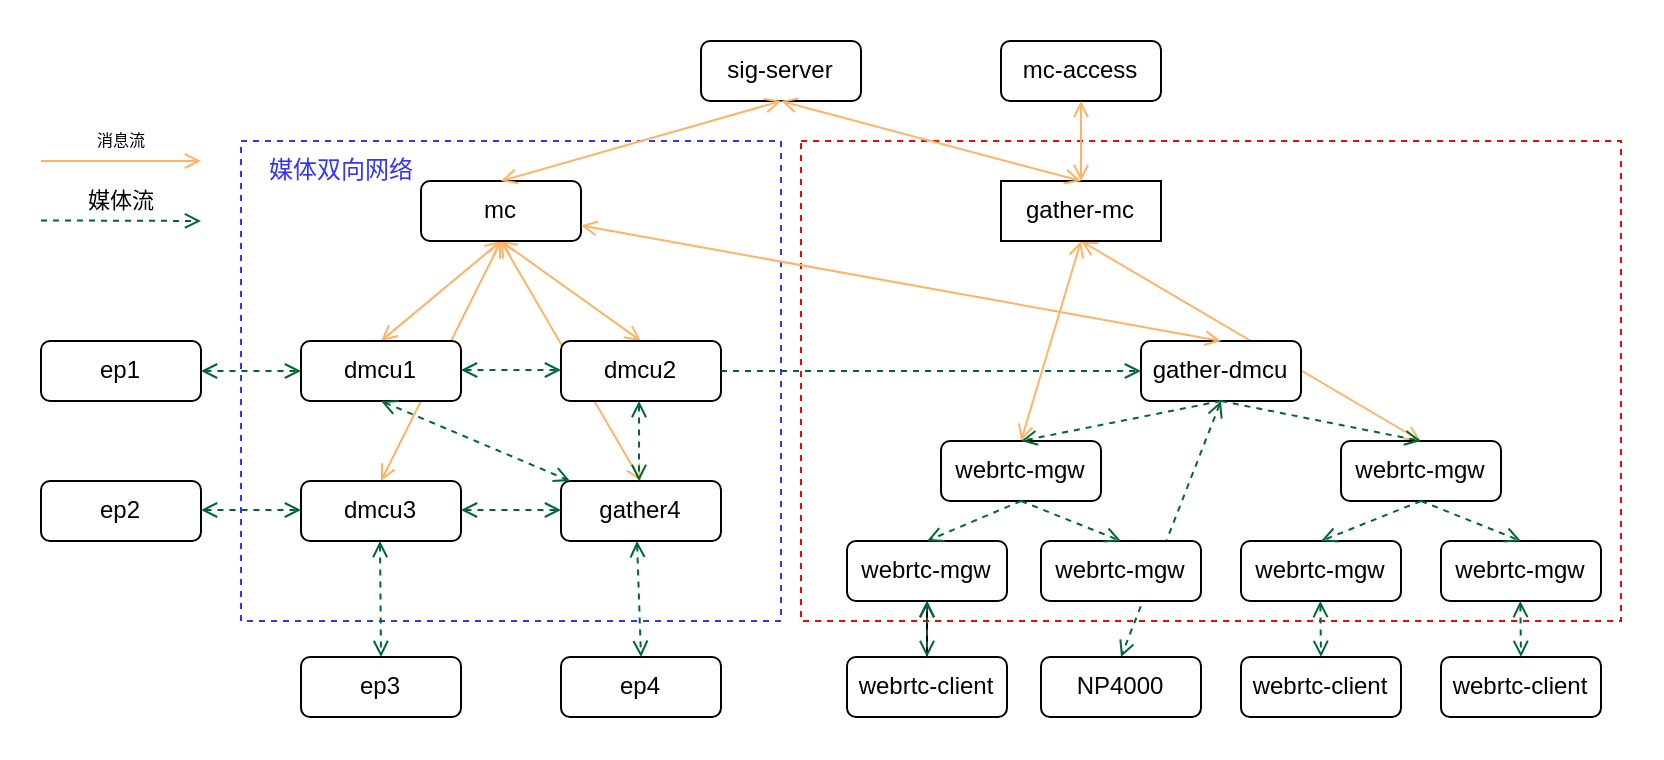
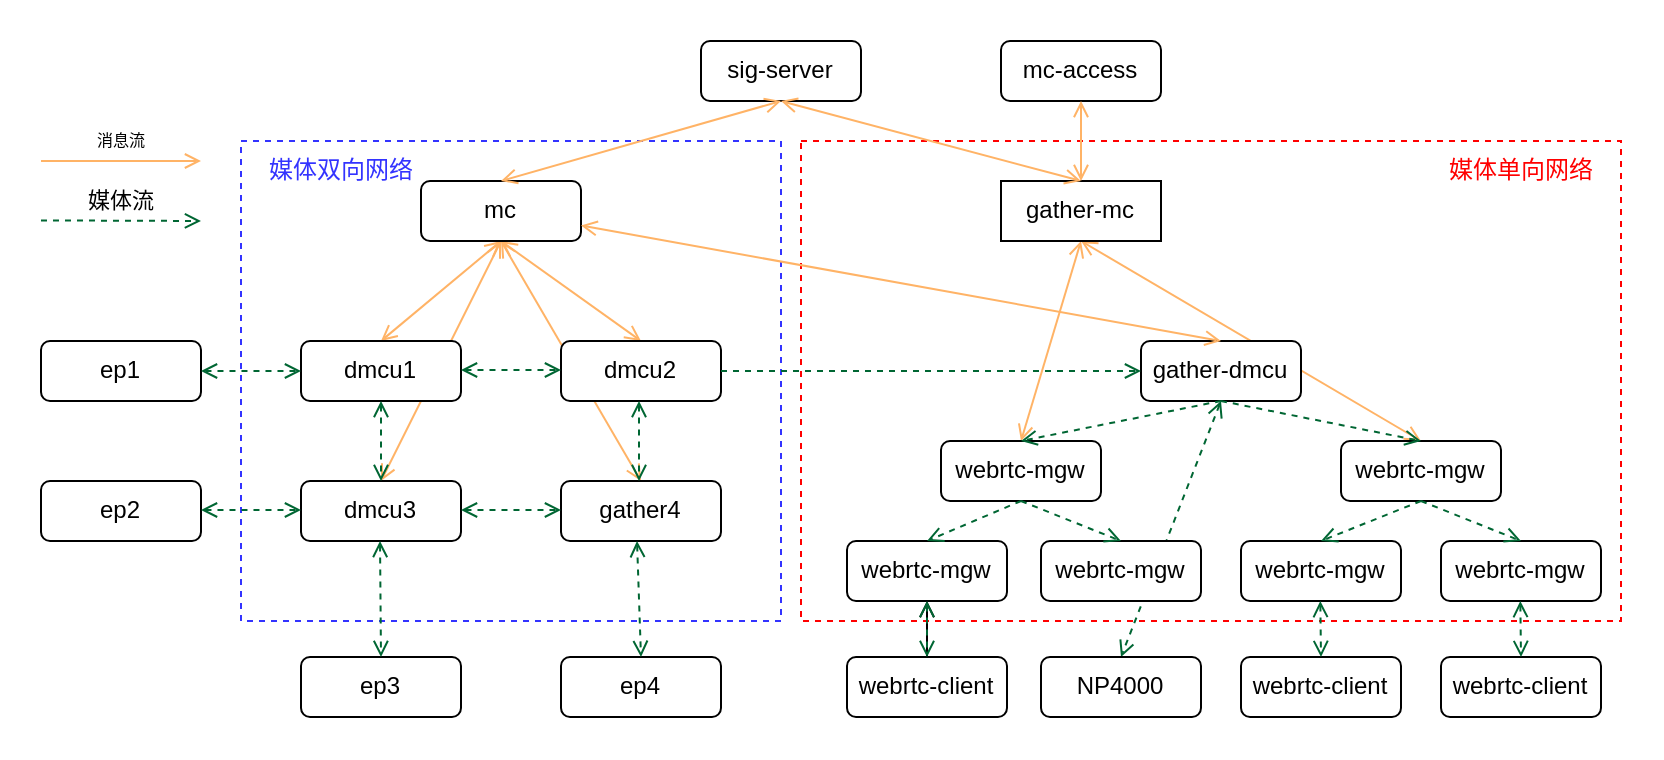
node "媒体单向网络": added
edge "dmcu1" -- "gather4": now "dmcu1" -- "dmcu3"
